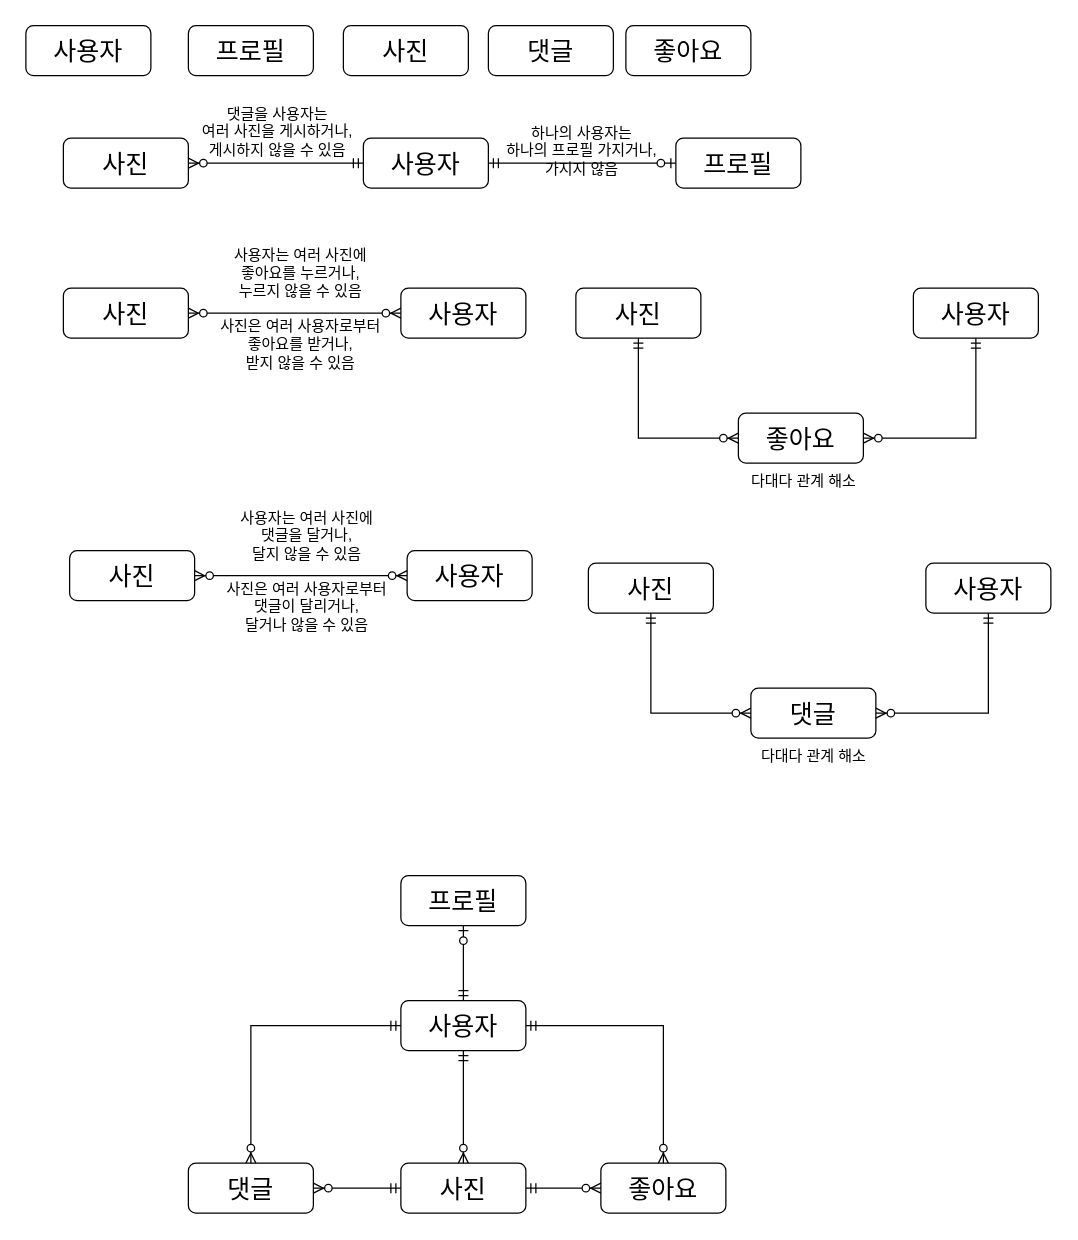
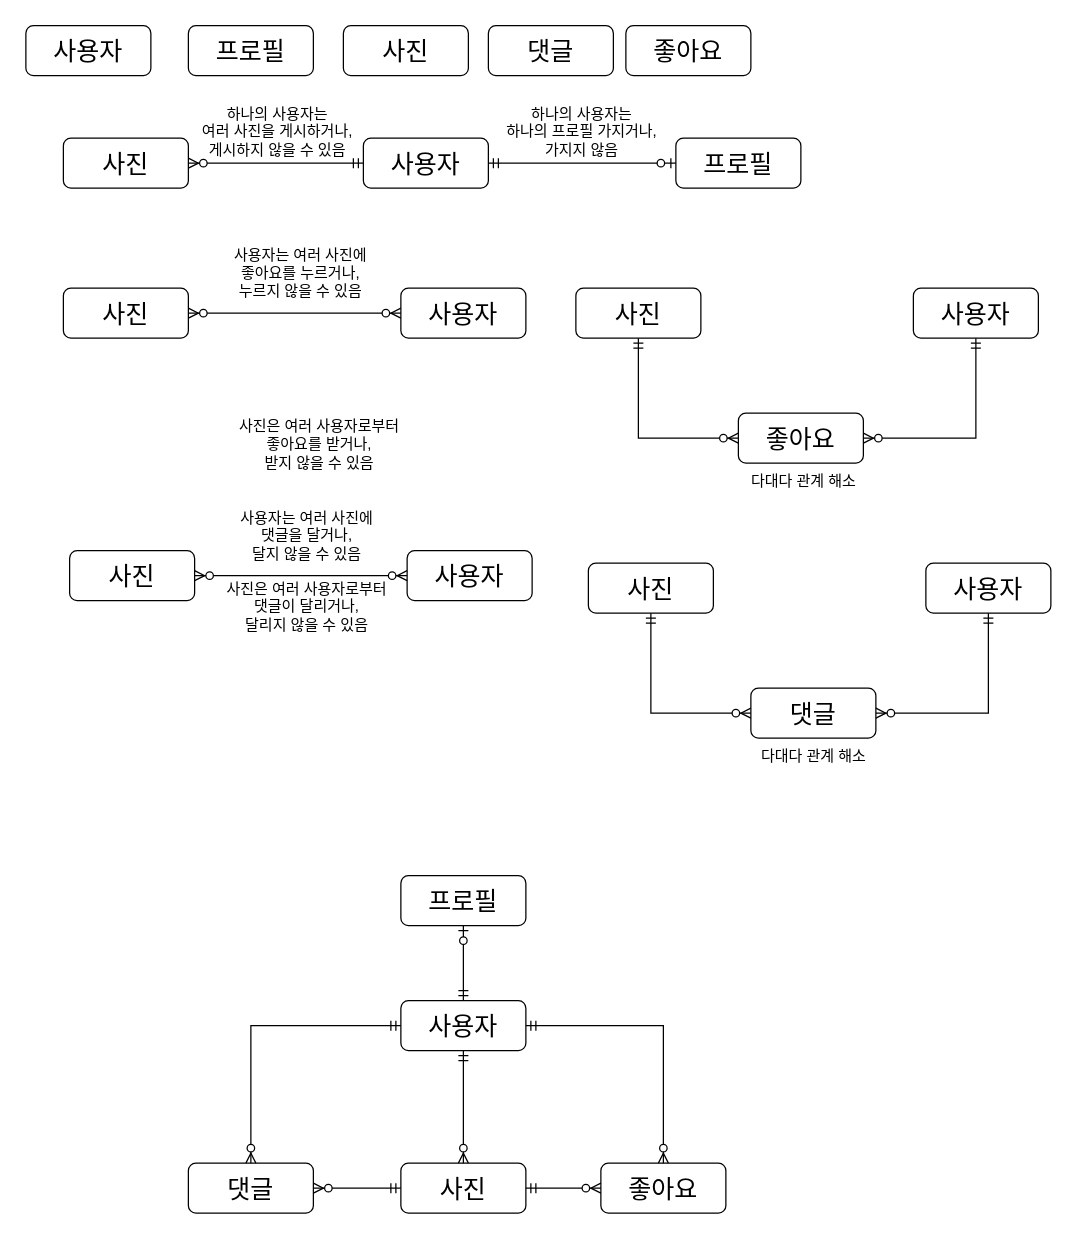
node "댓글을 사용자는 여러 사진을 게시하거나, 게시하지 않을 수 있음": label "댓글을 사용자는 여러 사진을 게시하거나, 게시하지 않을 수 있음" -> "하나의 사용자는 여러 사진을 게시하거나, 게시하지 않을 수 있음"
node "하나의 사용자는 하나의 프로필 가지거나, 가지지 않음": moved (582, 151) -> (582, 132)
node "사진은 여러 사용자로부터 좋아요를 받거나, 받지 않을 수 있음": moved (301, 344) -> (319, 444)
node "사진은 여러 사용자로부터 댓글이 달리거나, 달거나 않을 수 있음": label "사진은 여러 사용자로부터 댓글이 달리거나, 달거나 않을 수 있음" -> "사진은 여러 사용자로부터 댓글이 달리거나, 달리지 않을 수 있음"
